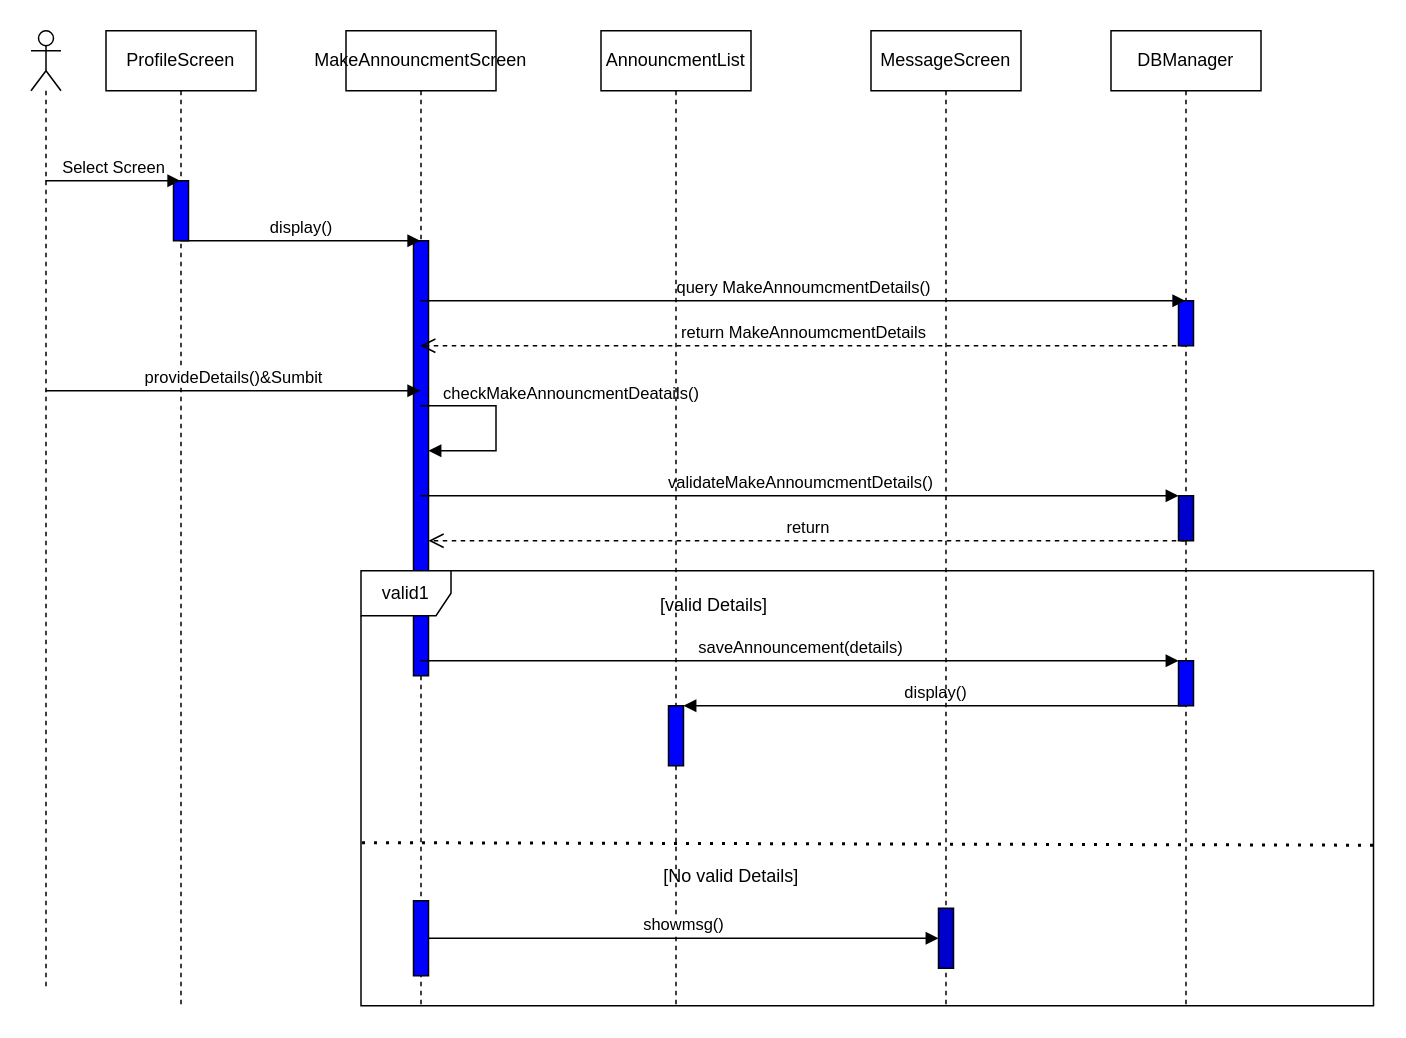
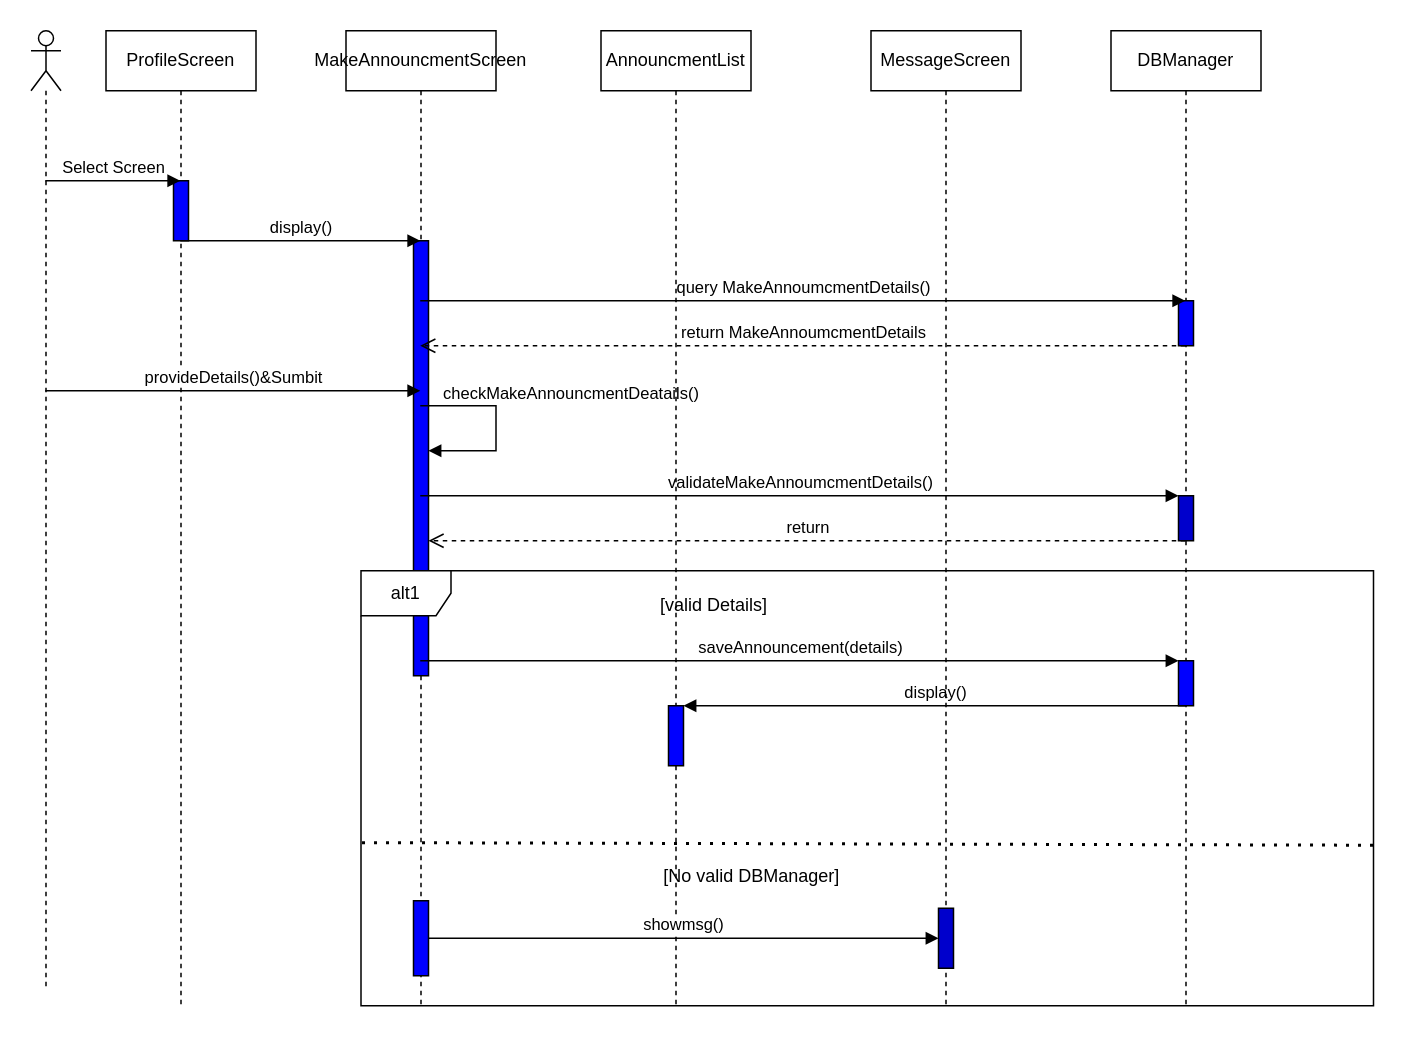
node "valid1": label "valid1" -> "alt1"
node "[No valid Details]": label "[No valid Details]" -> "[No valid DBManager]"
